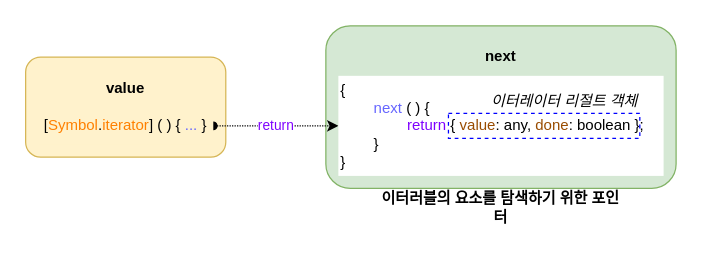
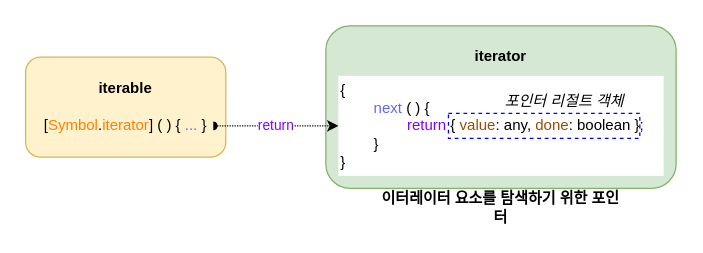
node "next": label "next" -> "iterator"
node "value": label "value" -> "iterable"
node "이터레이터 리절트 객체": label "이터레이터 리절트 객체" -> "포인터 리절트 객체"
node "이터러블의 요소를 탐색하기 위한 포인터": label "이터러블의 요소를 탐색하기 위한 포인터" -> "이터레이터 요소를 탐색하기 위한 포인터"
